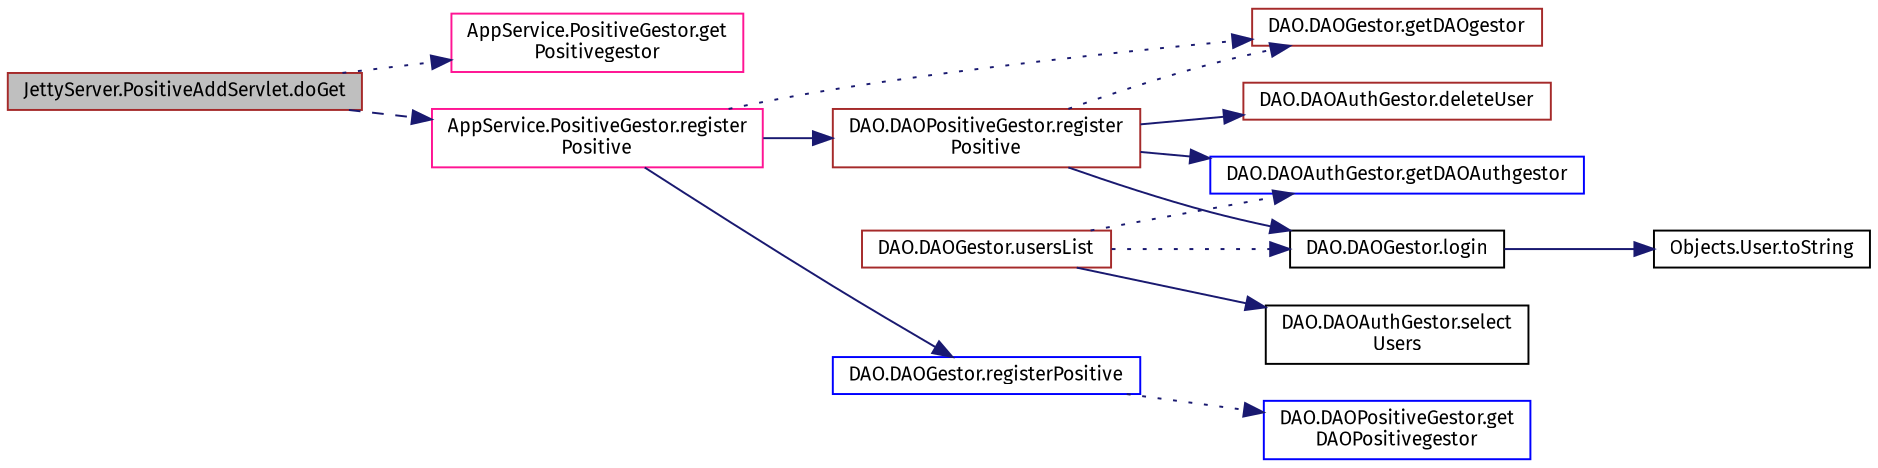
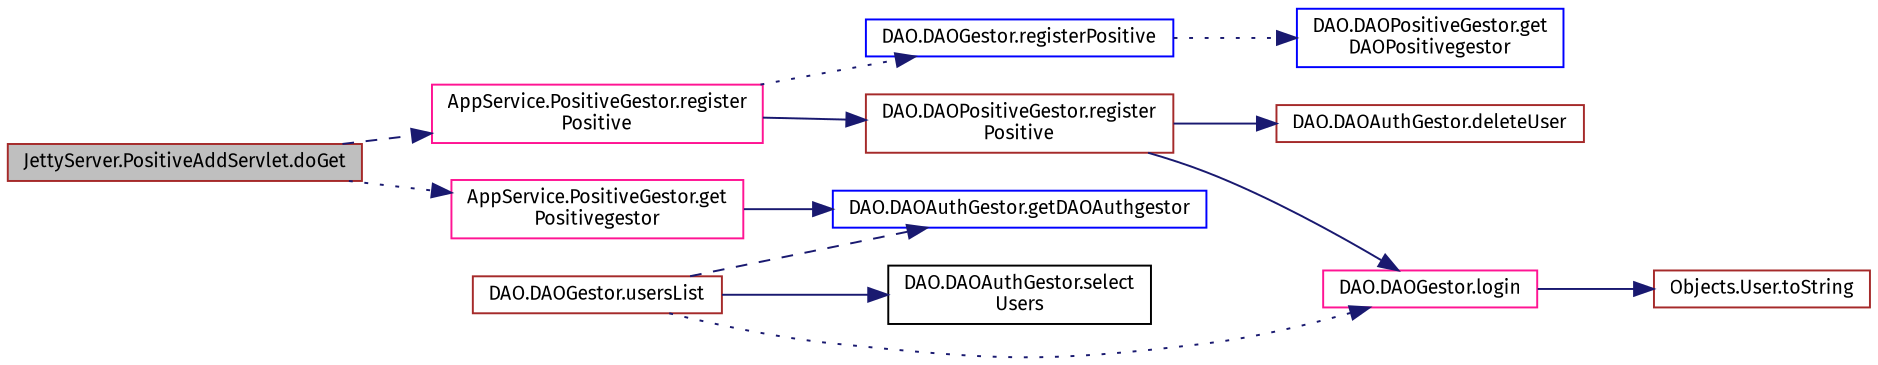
node "DAO.DAOGestor.getDAOgestor": removed
edge "DAO.DAOPositiveGestor.register Positive" -> "DAO.DAOAuthGestor.getDAOAuthgestor": now "AppService.PositiveGestor.get Positivegestor" -> "DAO.DAOAuthGestor.getDAOAuthgestor"
edge "DAO.DAOGestor.usersList" -> "DAO.DAOAuthGestor.getDAOAuthgestor": style dotted -> dashed
node "DAO.DAOGestor.login": color black -> deeppink
node "Objects.User.toString": color black -> brown
edge "AppService.PositiveGestor.register Positive" -> "DAO.DAOGestor.registerPositive": style solid -> dotted
